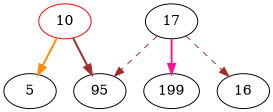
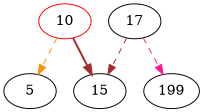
edge "17" -> "199": style bold -> dashed
edge "10" -> "5": style bold -> dashed
node "95": label "95" -> "15"
node "16": removed
